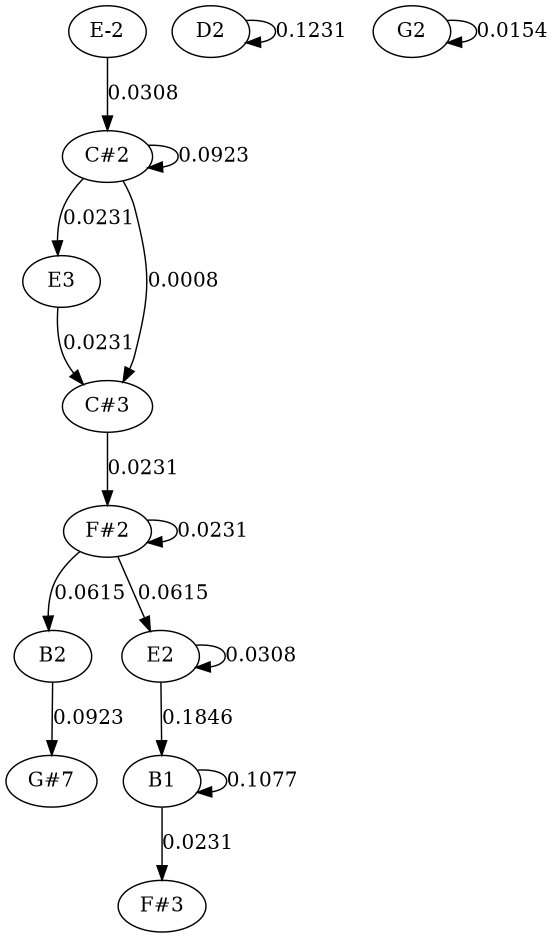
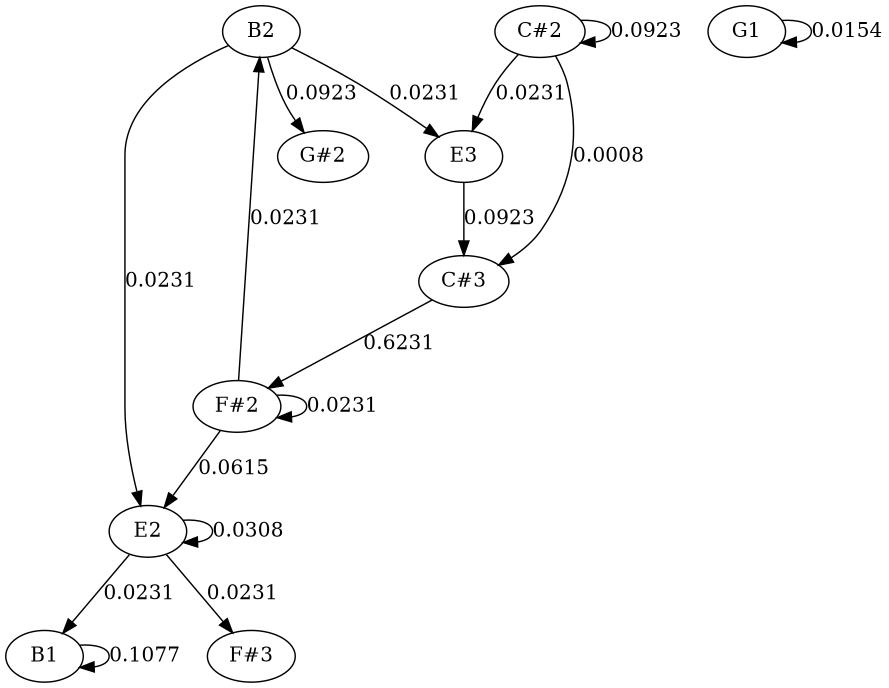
node "E-2": removed
node "D2": removed
node "G2": label "G2" -> "G1"
edge "B2" -- "E3": added, label "0.0231"
edge "B2" -- "E2": added, label "0.0231"
edge "E3" -- "C#3": label "0.0231" -> "0.0923"
edge "C#3" -- "F#2": label "0.0231" -> "0.6231"
edge "F#2" -- "B2": label "0.0615" -> "0.0231"
edge "E2" -- "B1": label "0.1846" -> "0.0231"
node "G#7": label "G#7" -> "G#2"
edge "B1" -- "F#3": now "E2" -- "F#3"
